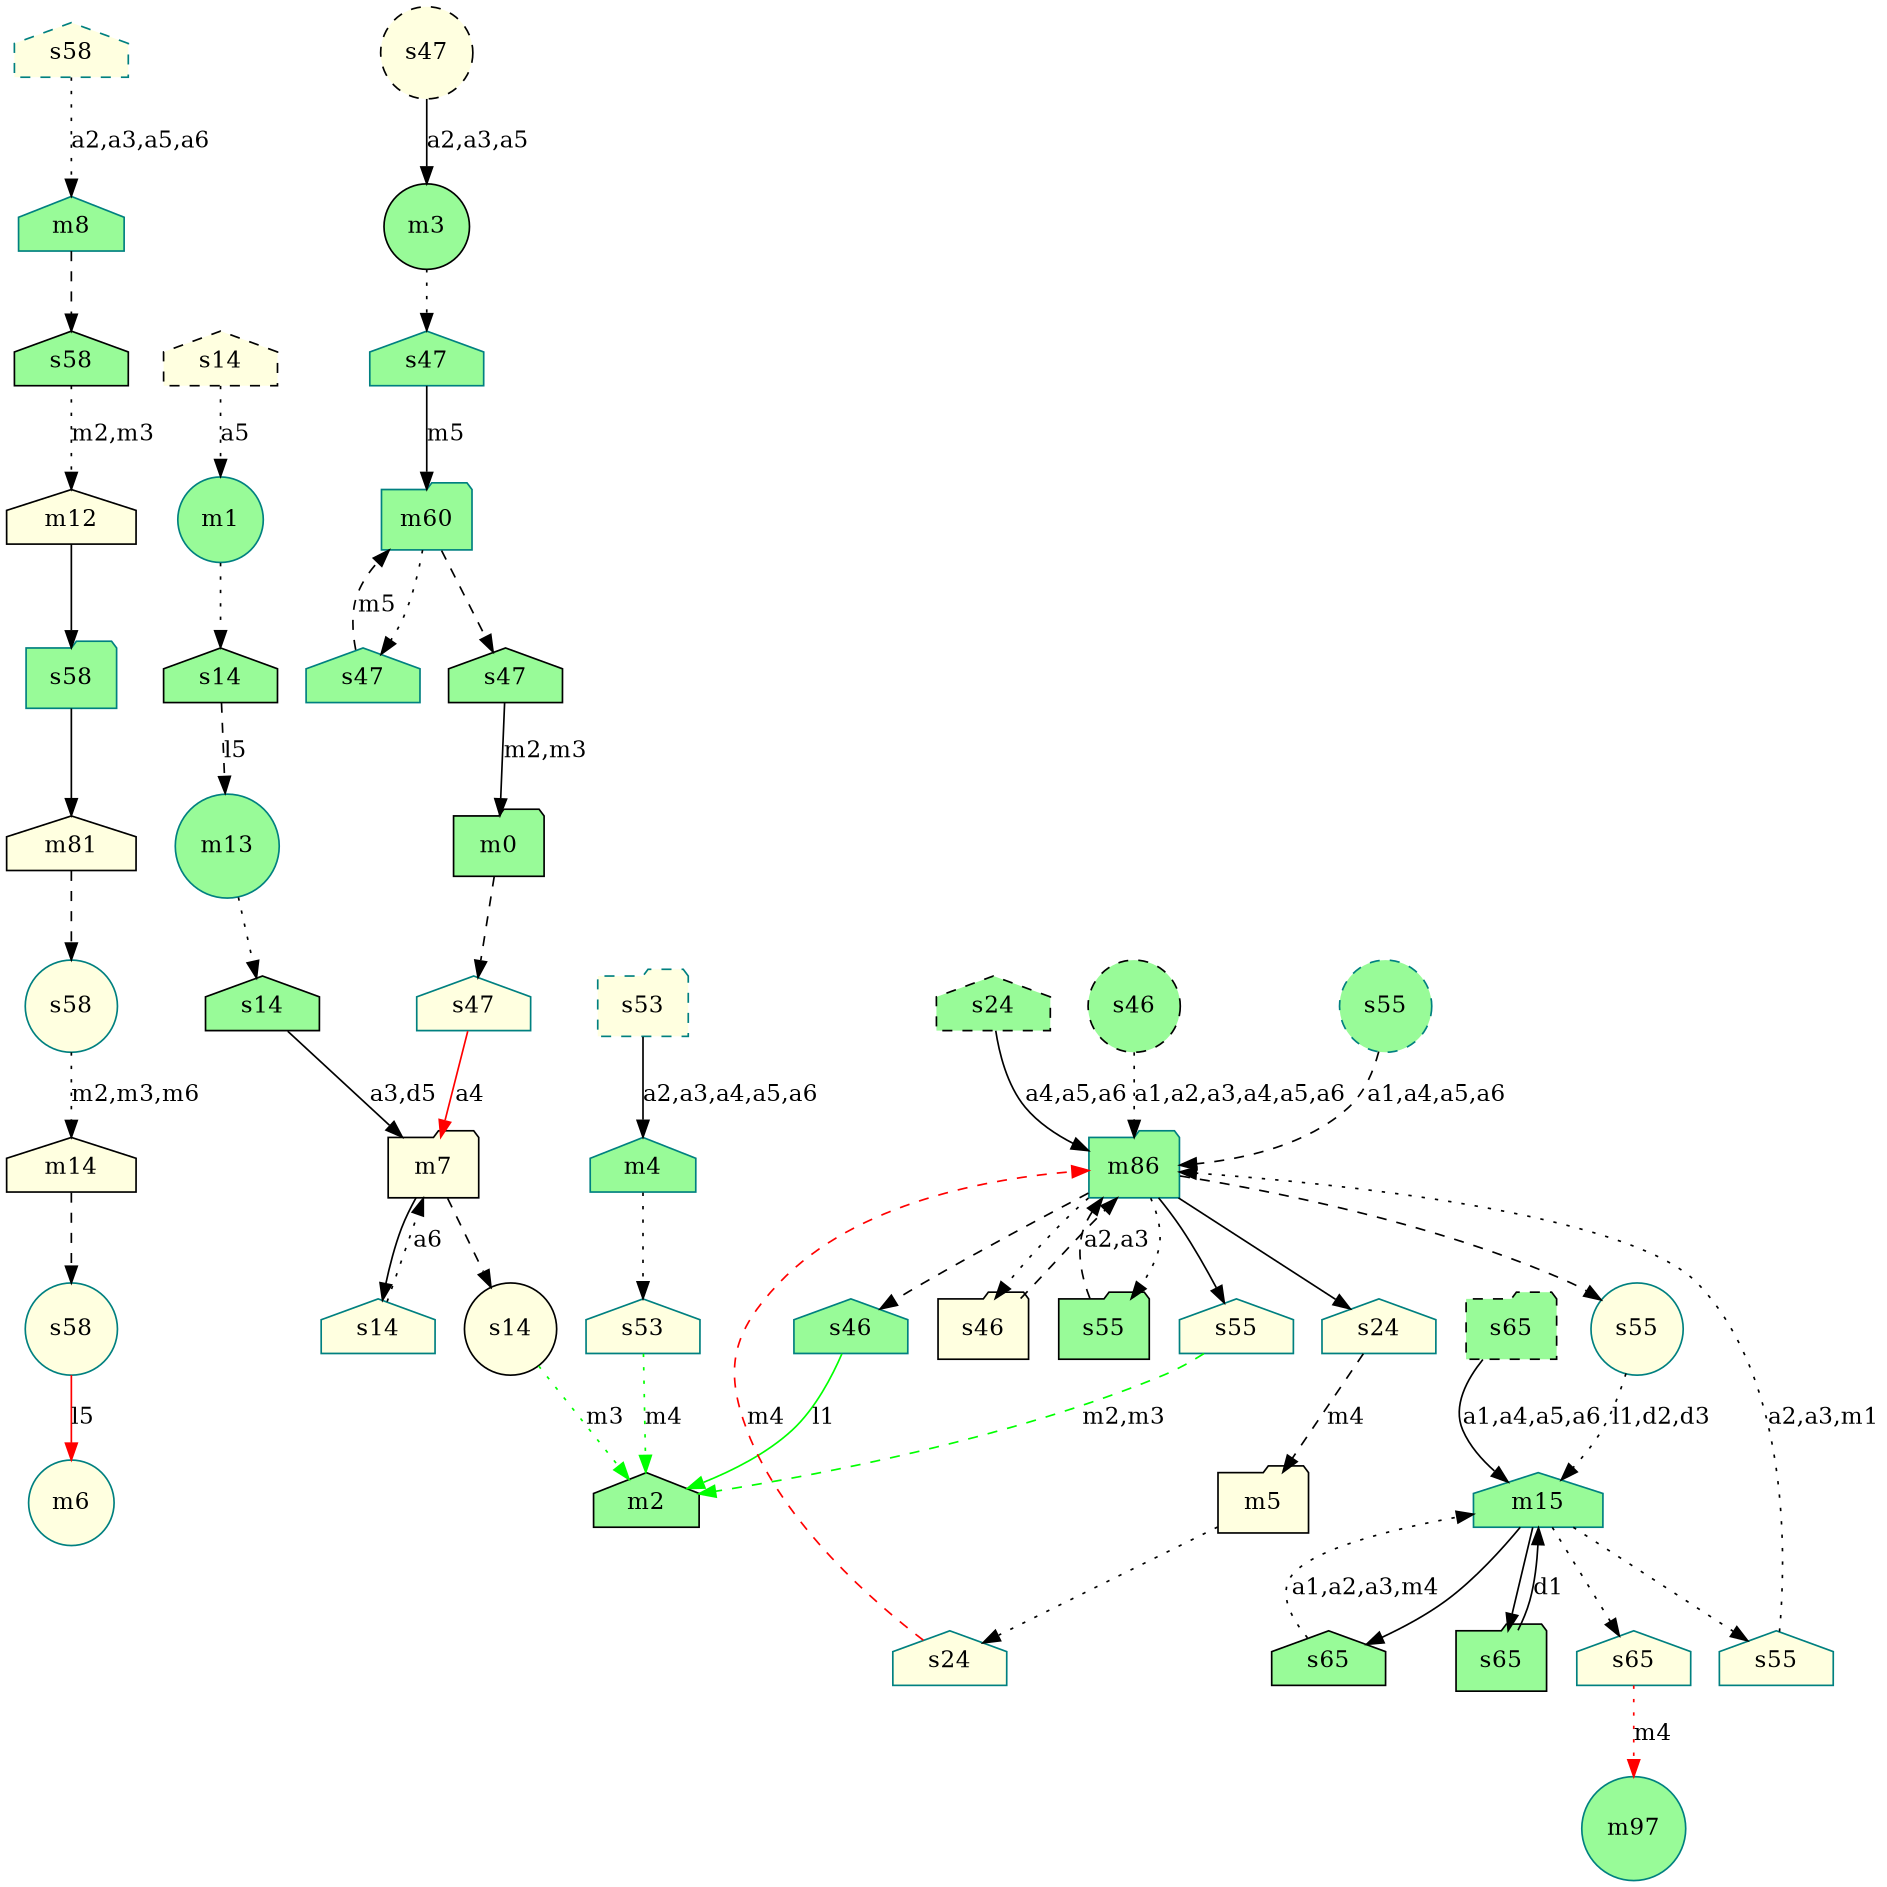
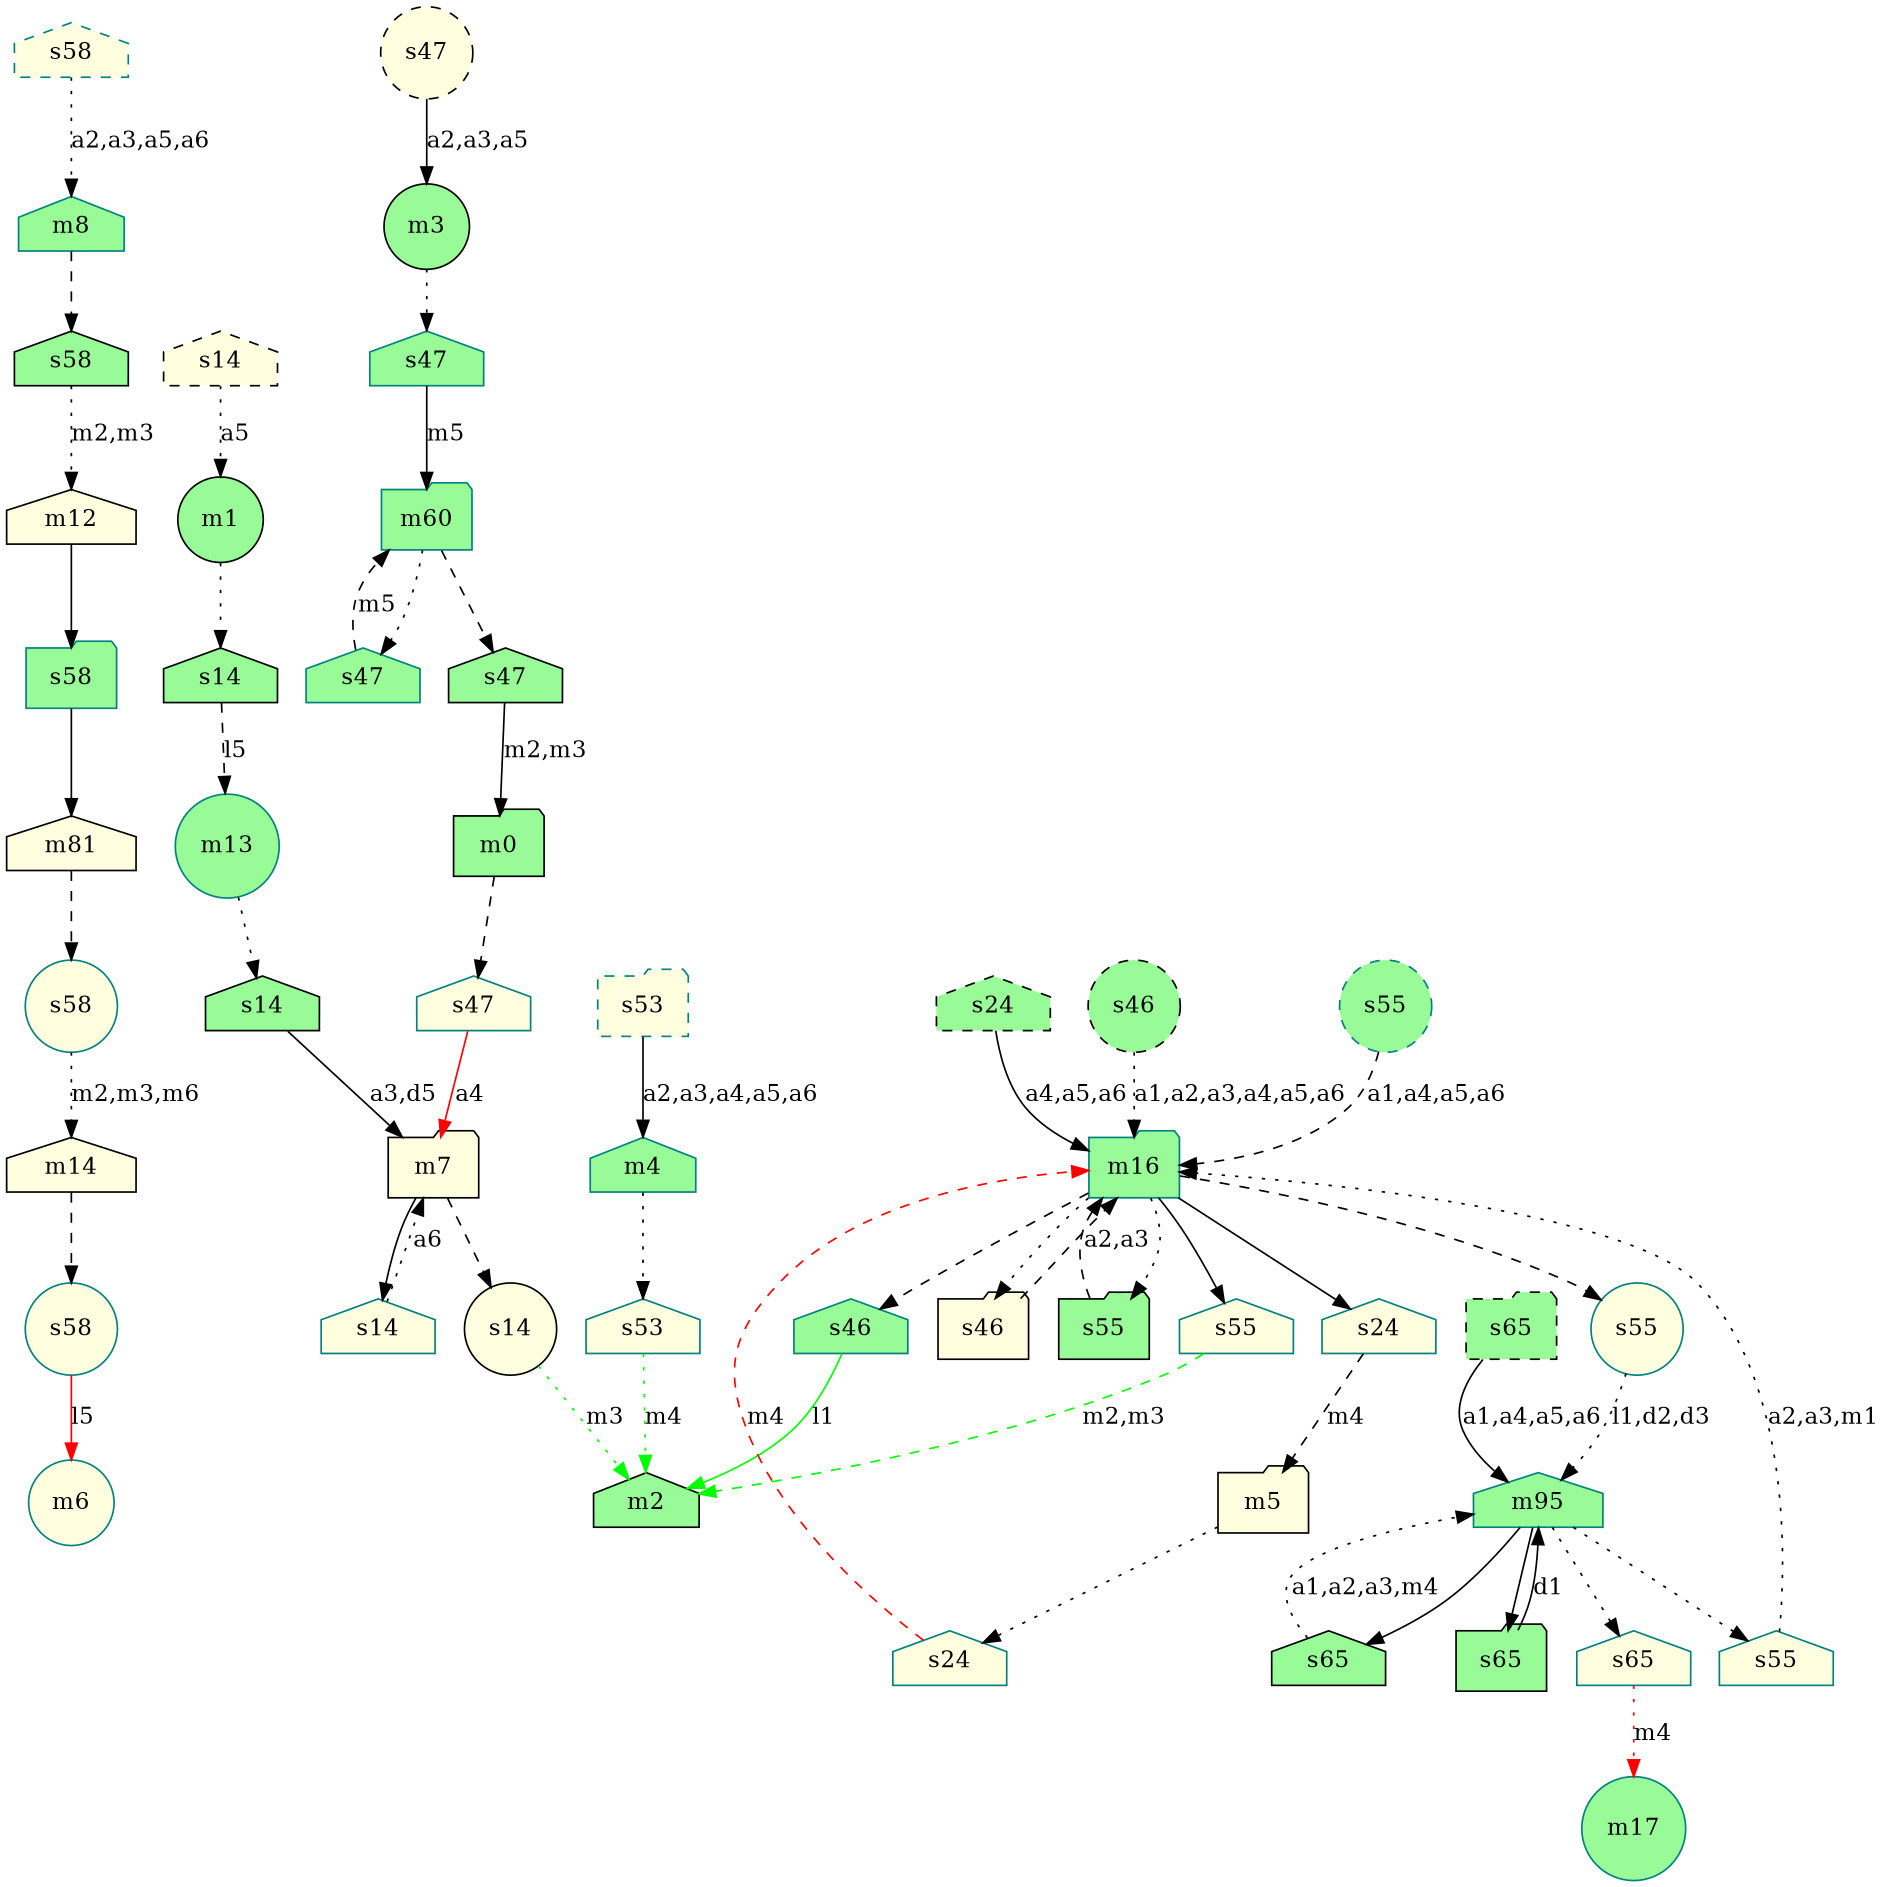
node "m1": color teal -> black
node "m86": label "m86" -> "m16"
node "m15": label "m15" -> "m95"
node "m97": label "m97" -> "m17"
